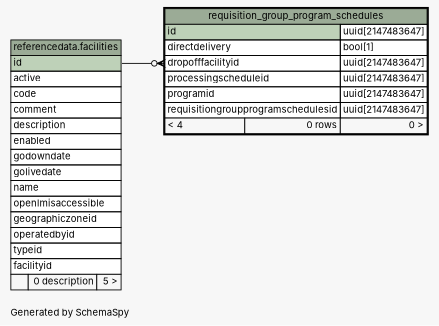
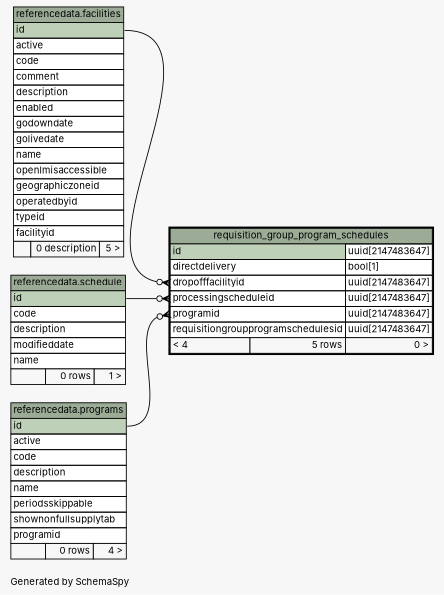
node "requisition_group_program_schedules": text "0 rows" -> "5 rows"
node "referencedata.schedule": added
node "referencedata.programs": added
